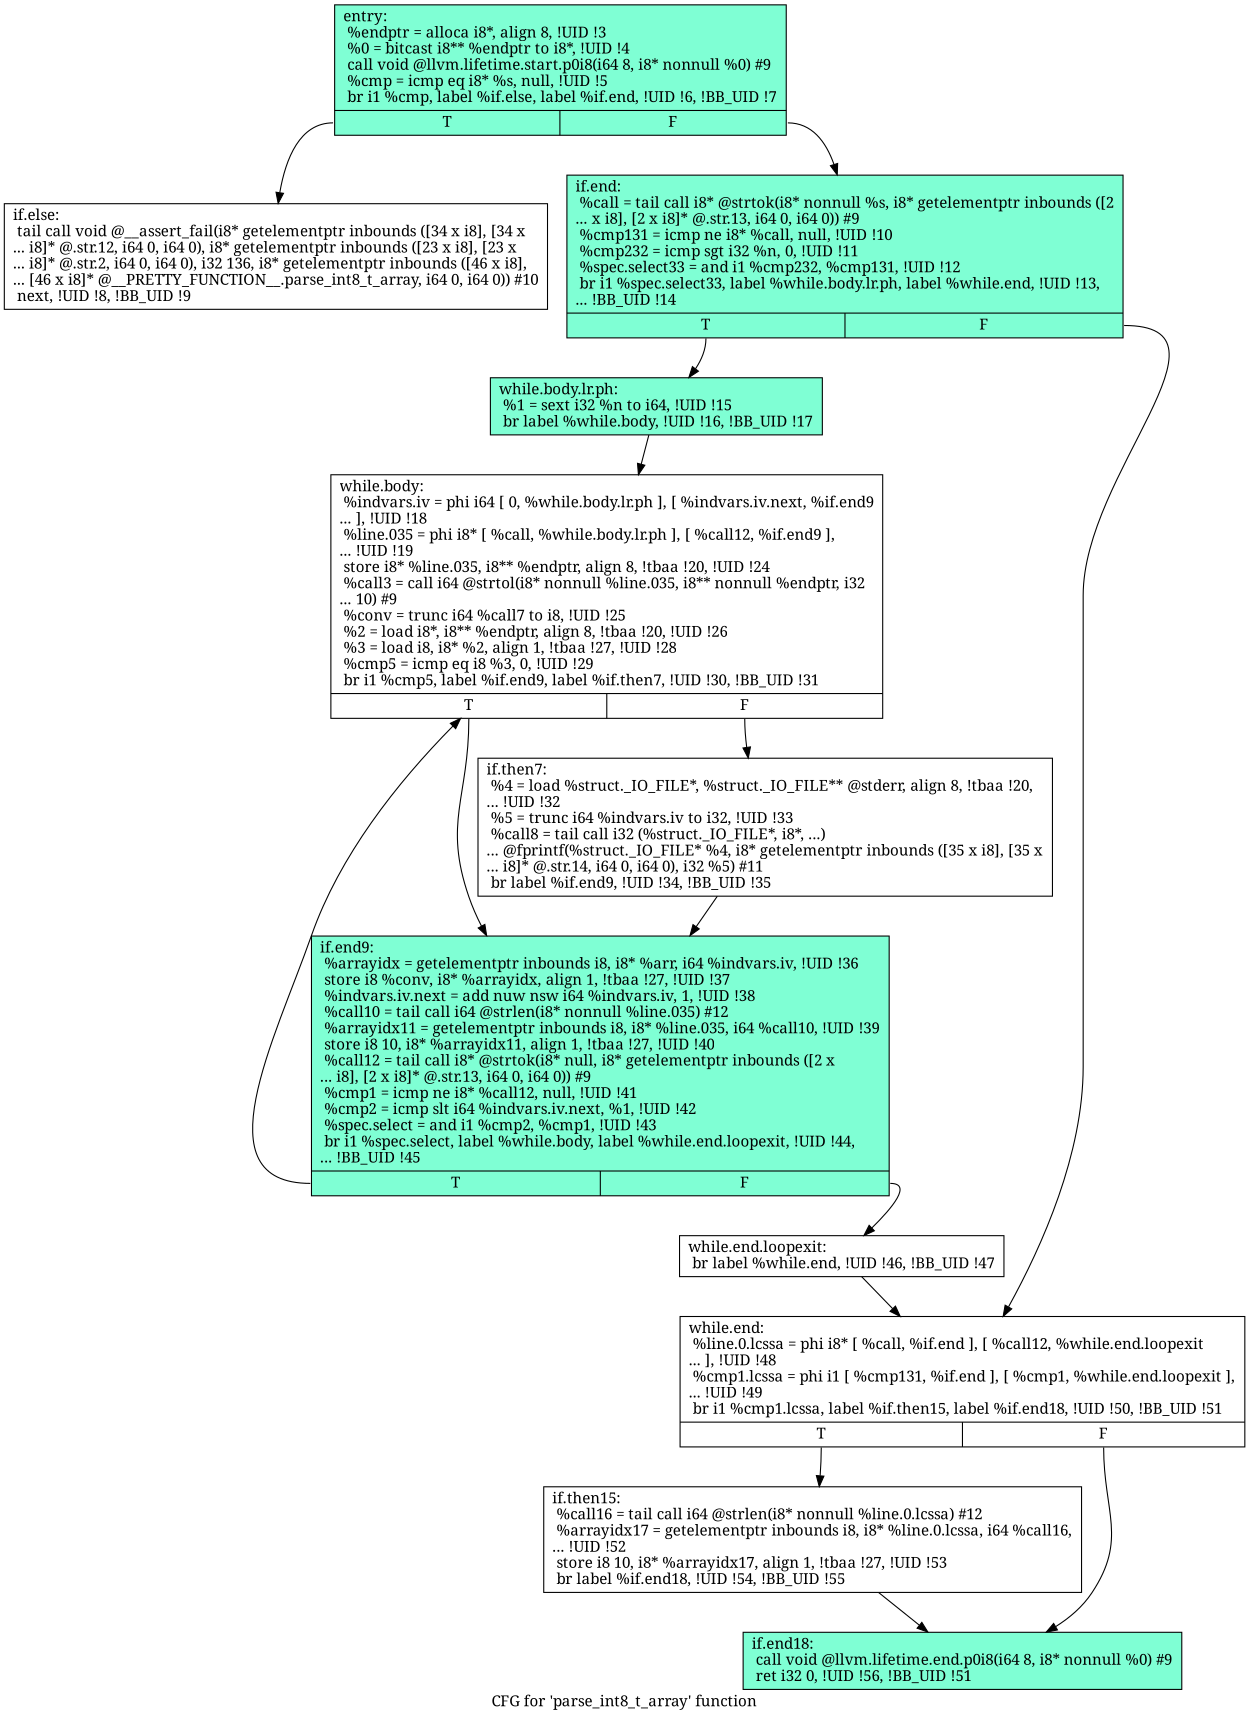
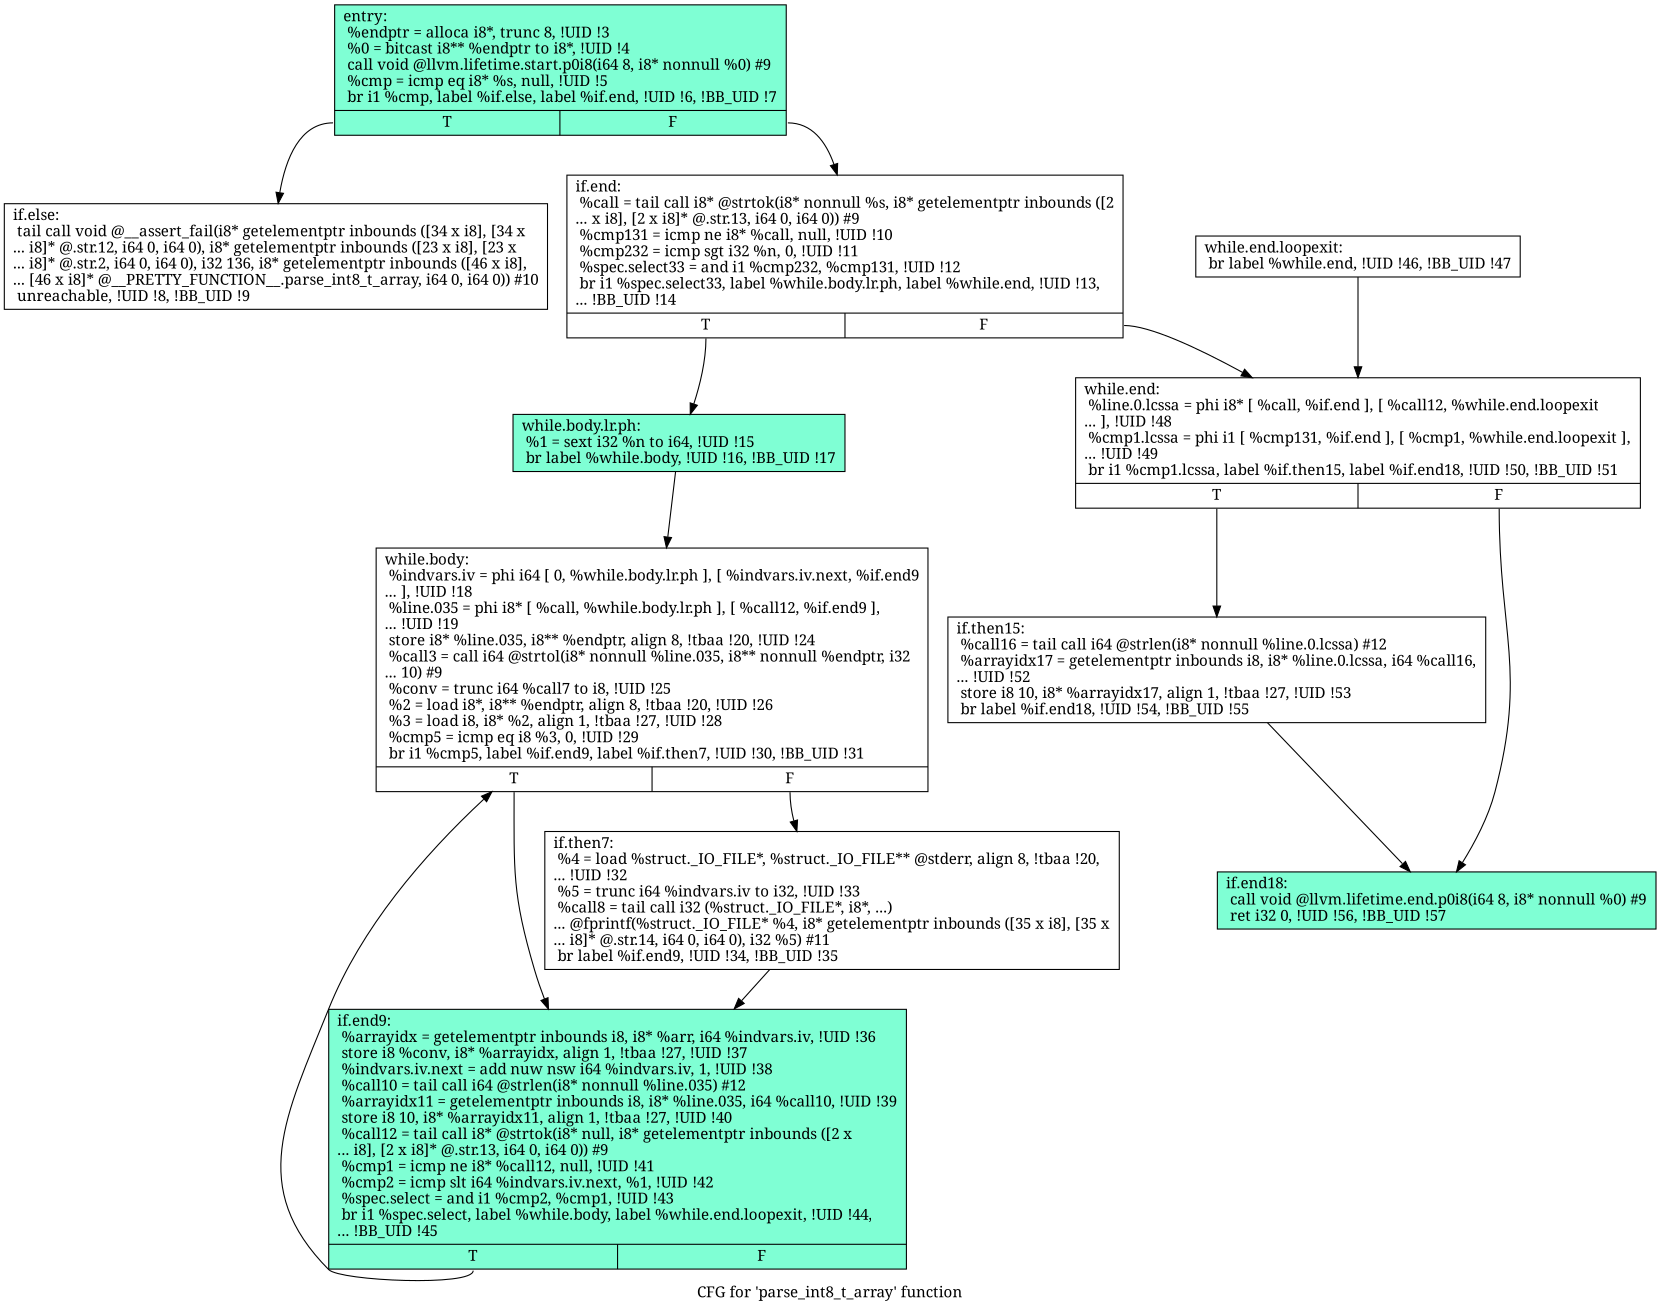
node "entry:": text "%endptr = alloca i8*, align 8, !UID !3" -> "%endptr = alloca i8*, trunc 8, !UID !3"
node "if.end:": fillcolor aquamarine -> white
node "if.else:": text "next, !UID !8, !BB_UID !9" -> "unreachable, !UID !8, !BB_UID !9"
edge "if.end9:" -> "while.end.loopexit:": removed
node "if.end18:": text "ret i32 0, !UID !56, !BB_UID !51" -> "ret i32 0, !UID !56, !BB_UID !57"
